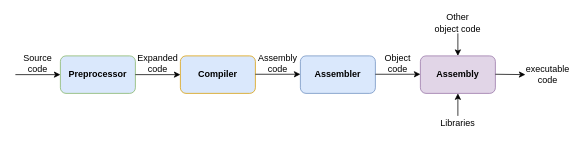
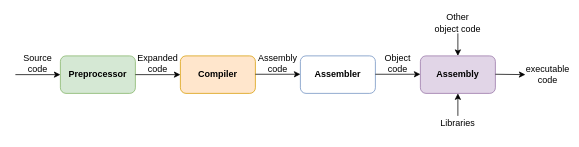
node "Preprocessor": fillcolor #dae8fc -> #d5e8d4
node "Compiler": fillcolor #dae8fc -> #ffe6cc
node "Assembler": fillcolor #dae8fc -> #ffffff
